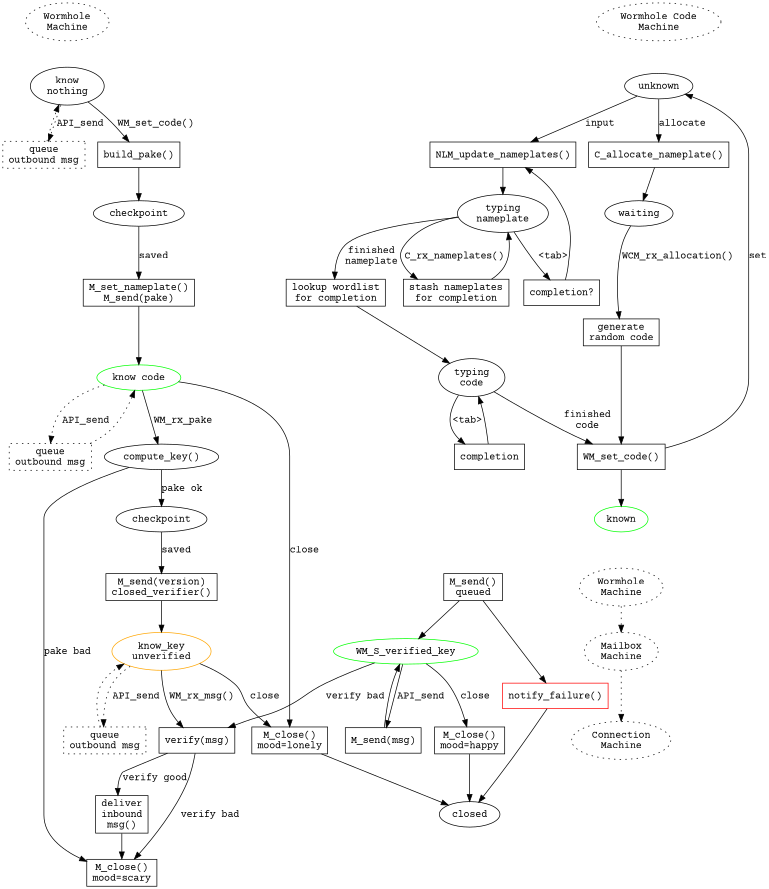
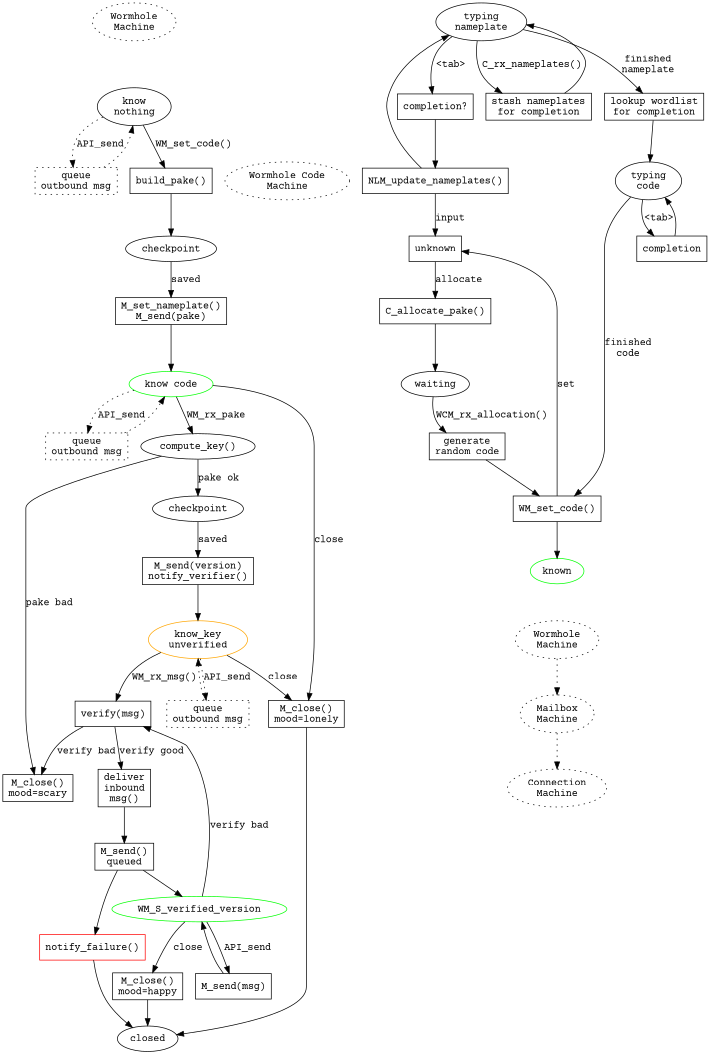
node "unknown": shape ellipse -> box
edge "unknown" -> "NLM_update_nameplates()": reversed
node "C_allocate_nameplate()": label "C_allocate_nameplate()" -> "C_allocate_pake()"
node "M_send(version) closed_verifier()": label "M_send(version) closed_verifier()" -> "M_send(version) notify_verifier()"
node "WM_S_verified_key": label "WM_S_verified_key" -> "WM_S_verified_version"
edge "deliver inbound msg()" -> "M_close() mood=scary": now "deliver inbound msg()" -> "M_send() queued"
